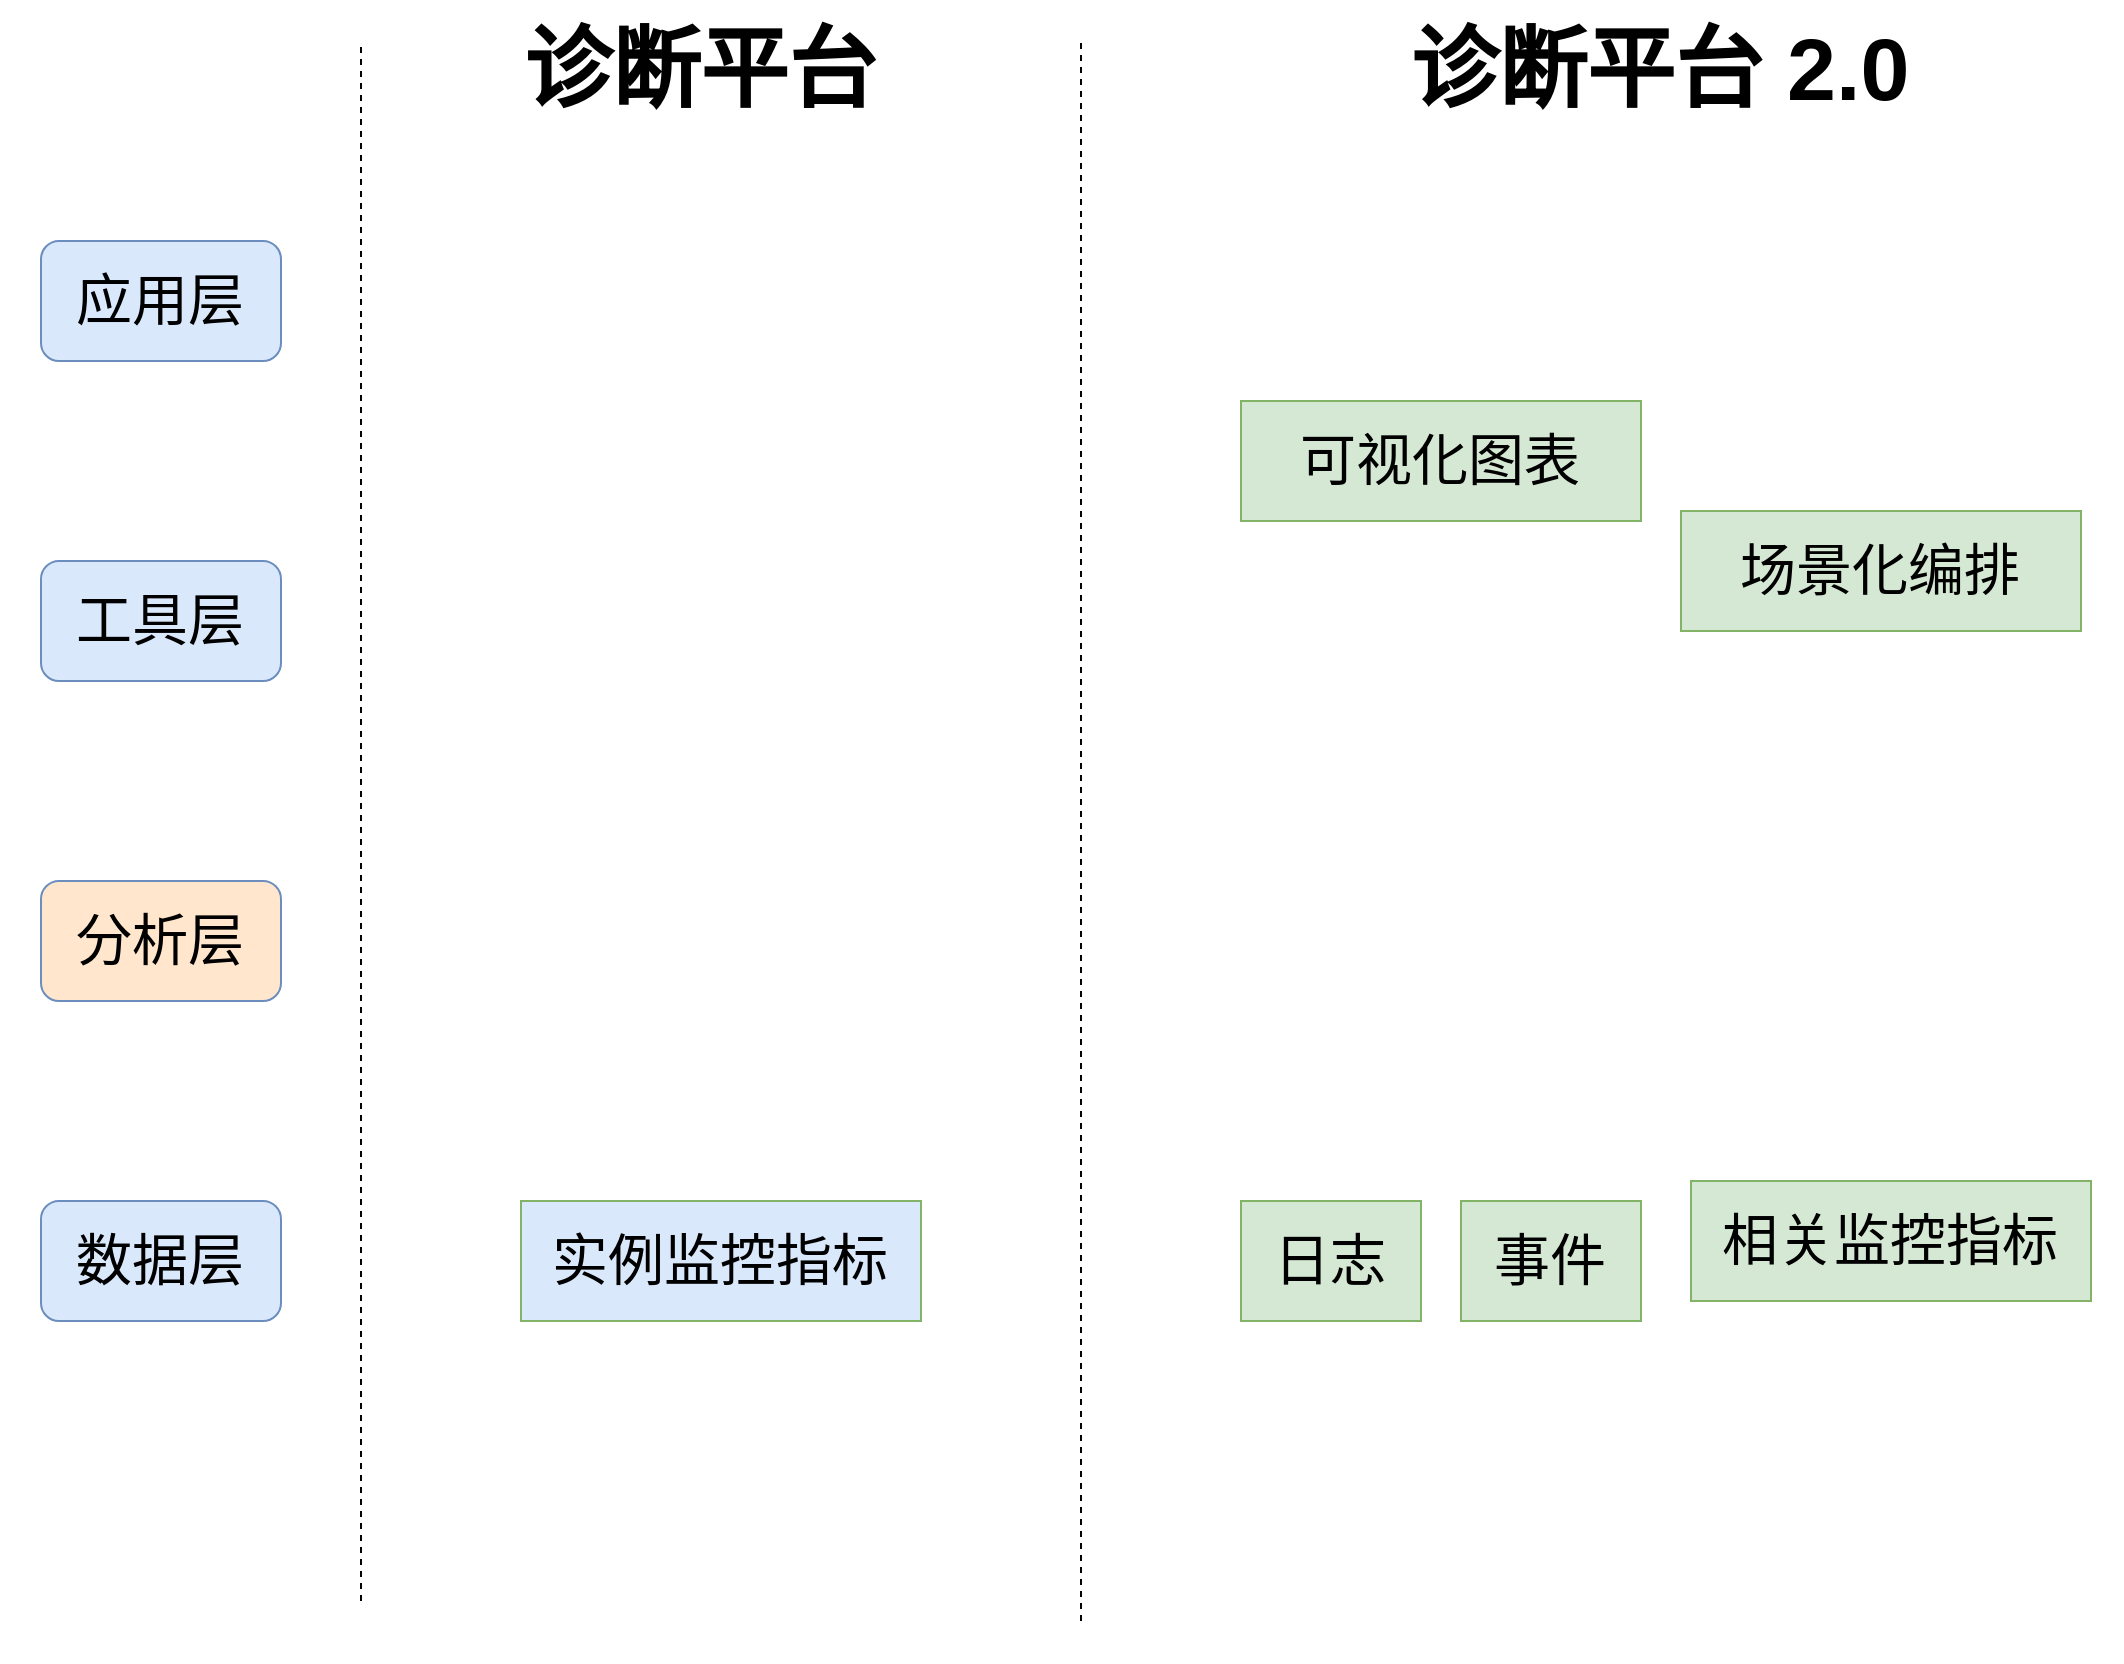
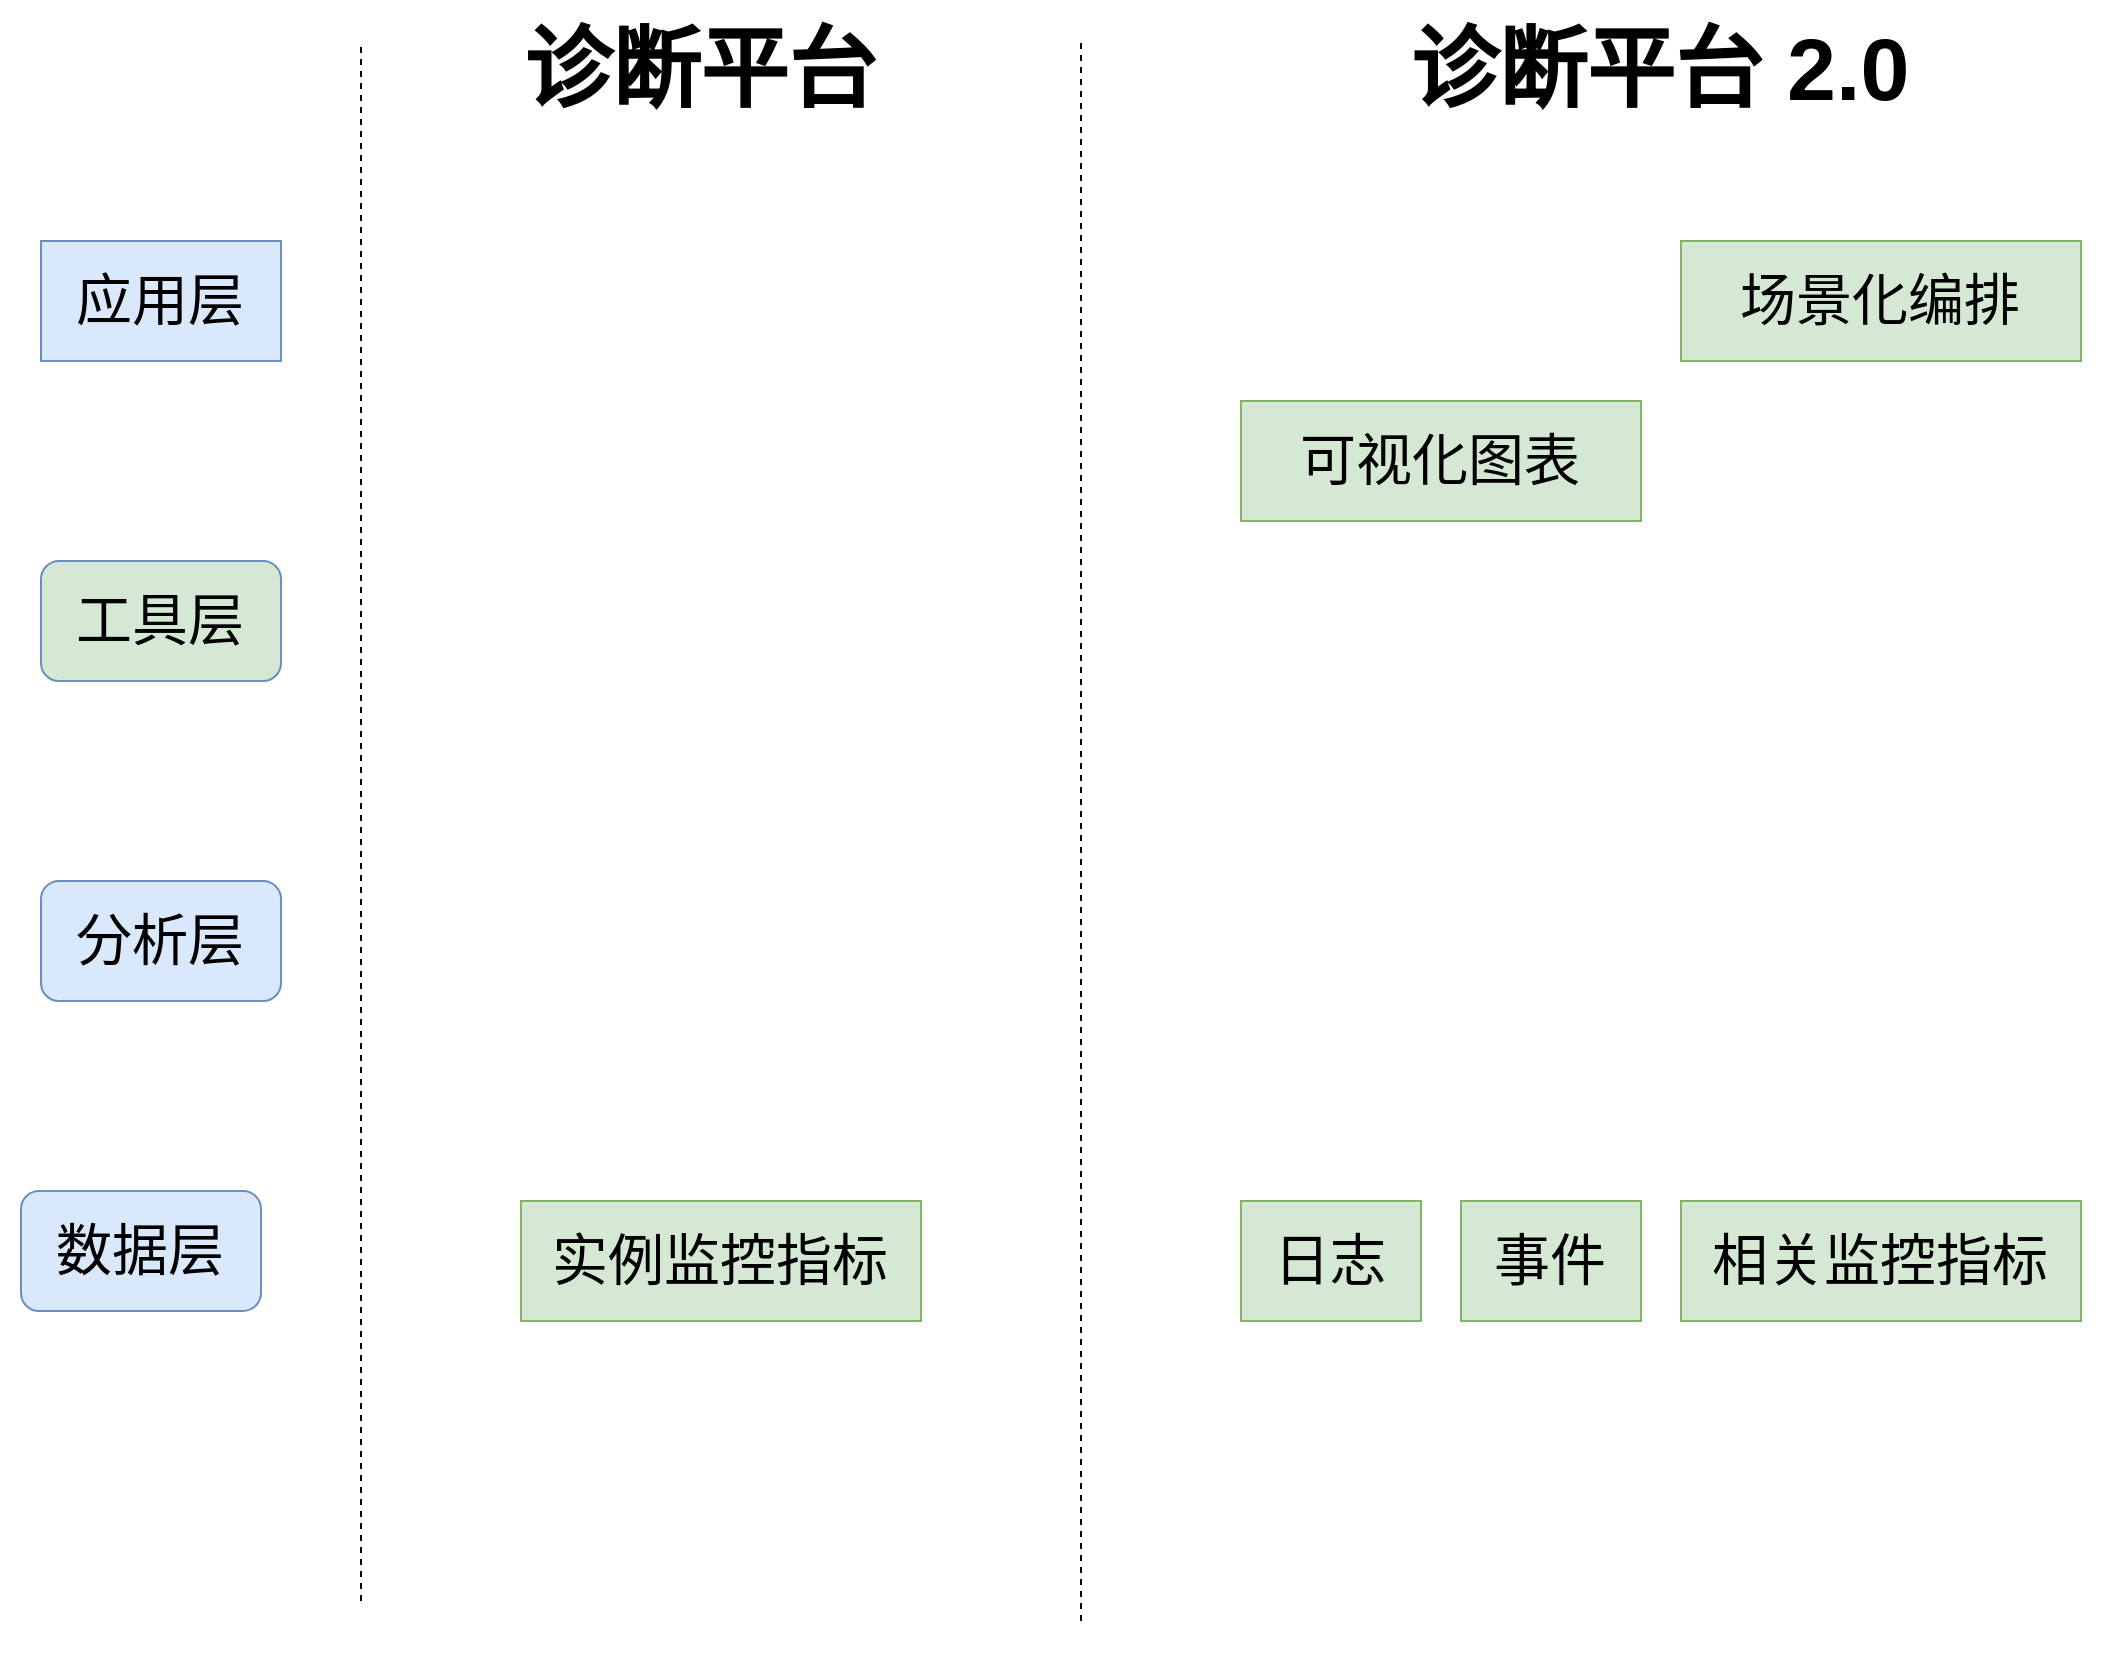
node "应用层": shape rounded rectangle -> rectangle
node "场景化编排": moved (1881, 571) -> (1881, 301)
node "工具层": fillcolor #dae8fc -> #d5e8d4
node "分析层": fillcolor #ffe6cc -> #dae8fc
node "相关监控指标": moved (1891, 1241) -> (1881, 1261)
node "数据层": moved (161, 1261) -> (141, 1251)
node "实例监控指标": fillcolor #dae8fc -> #d5e8d4
